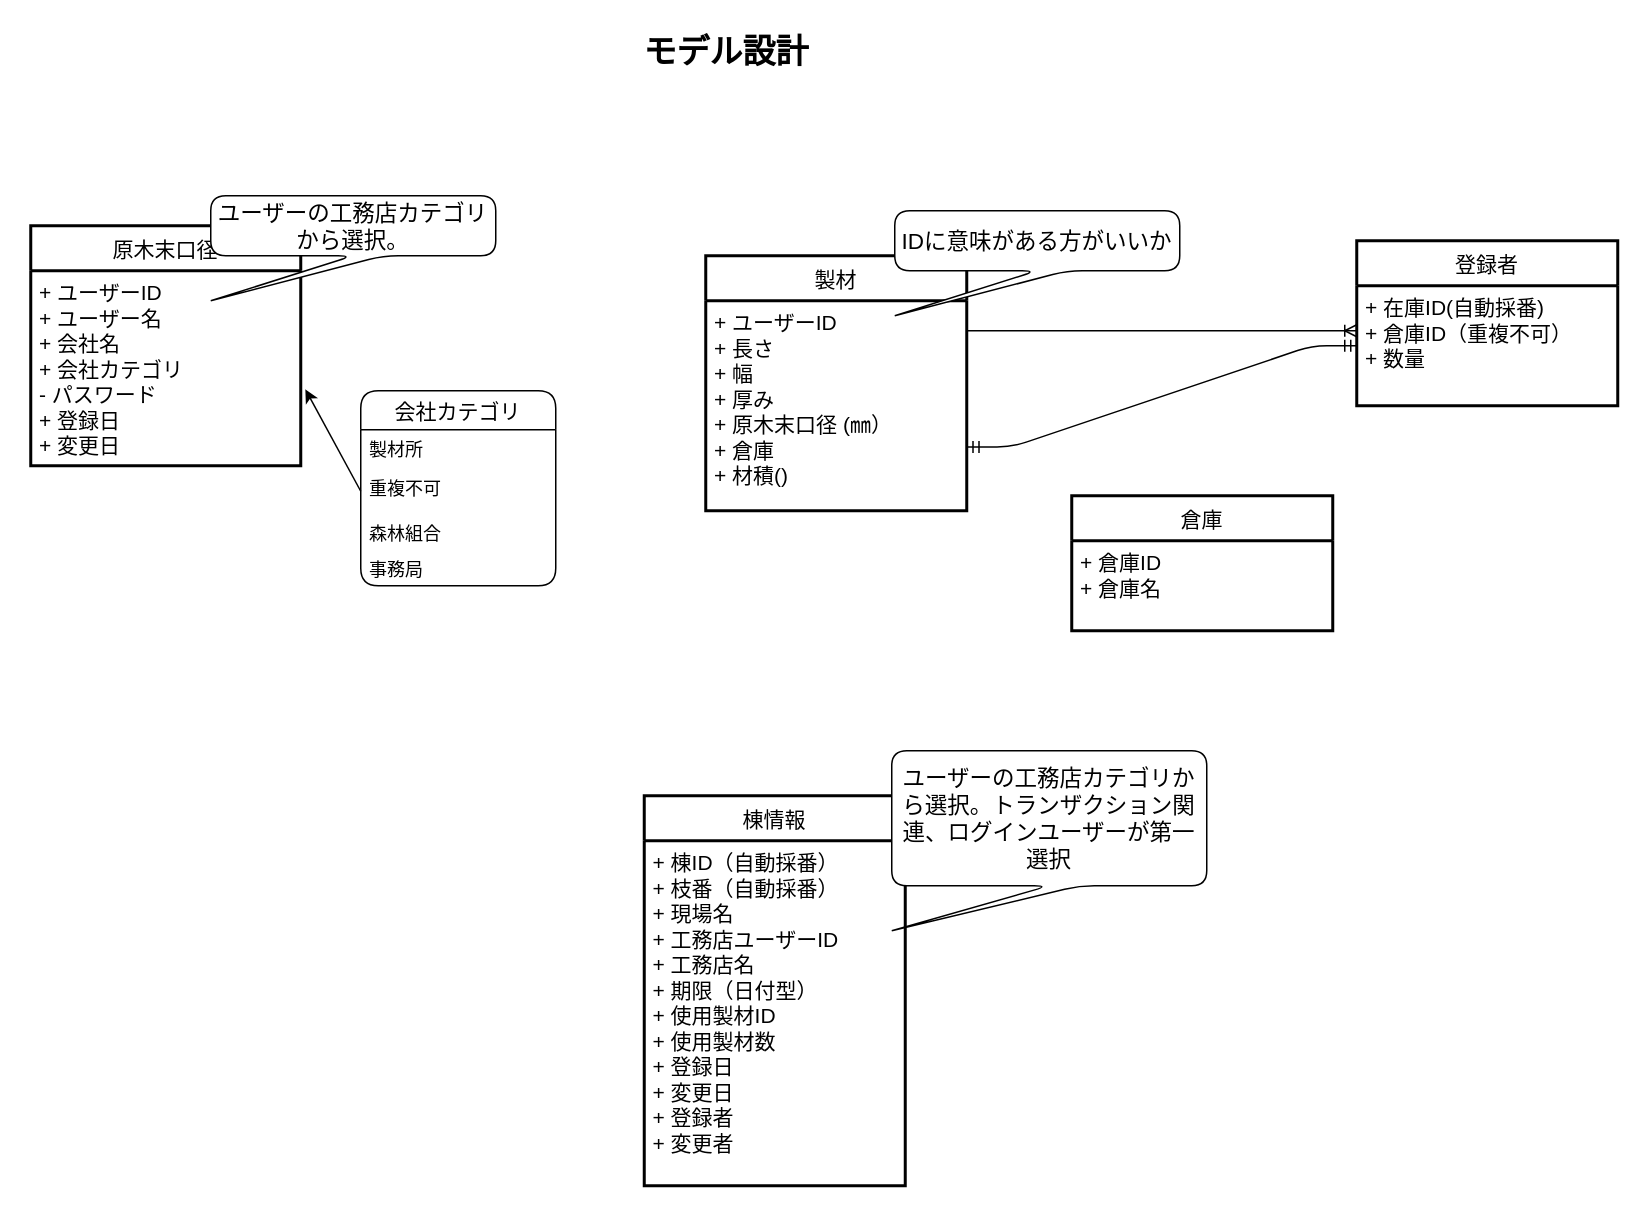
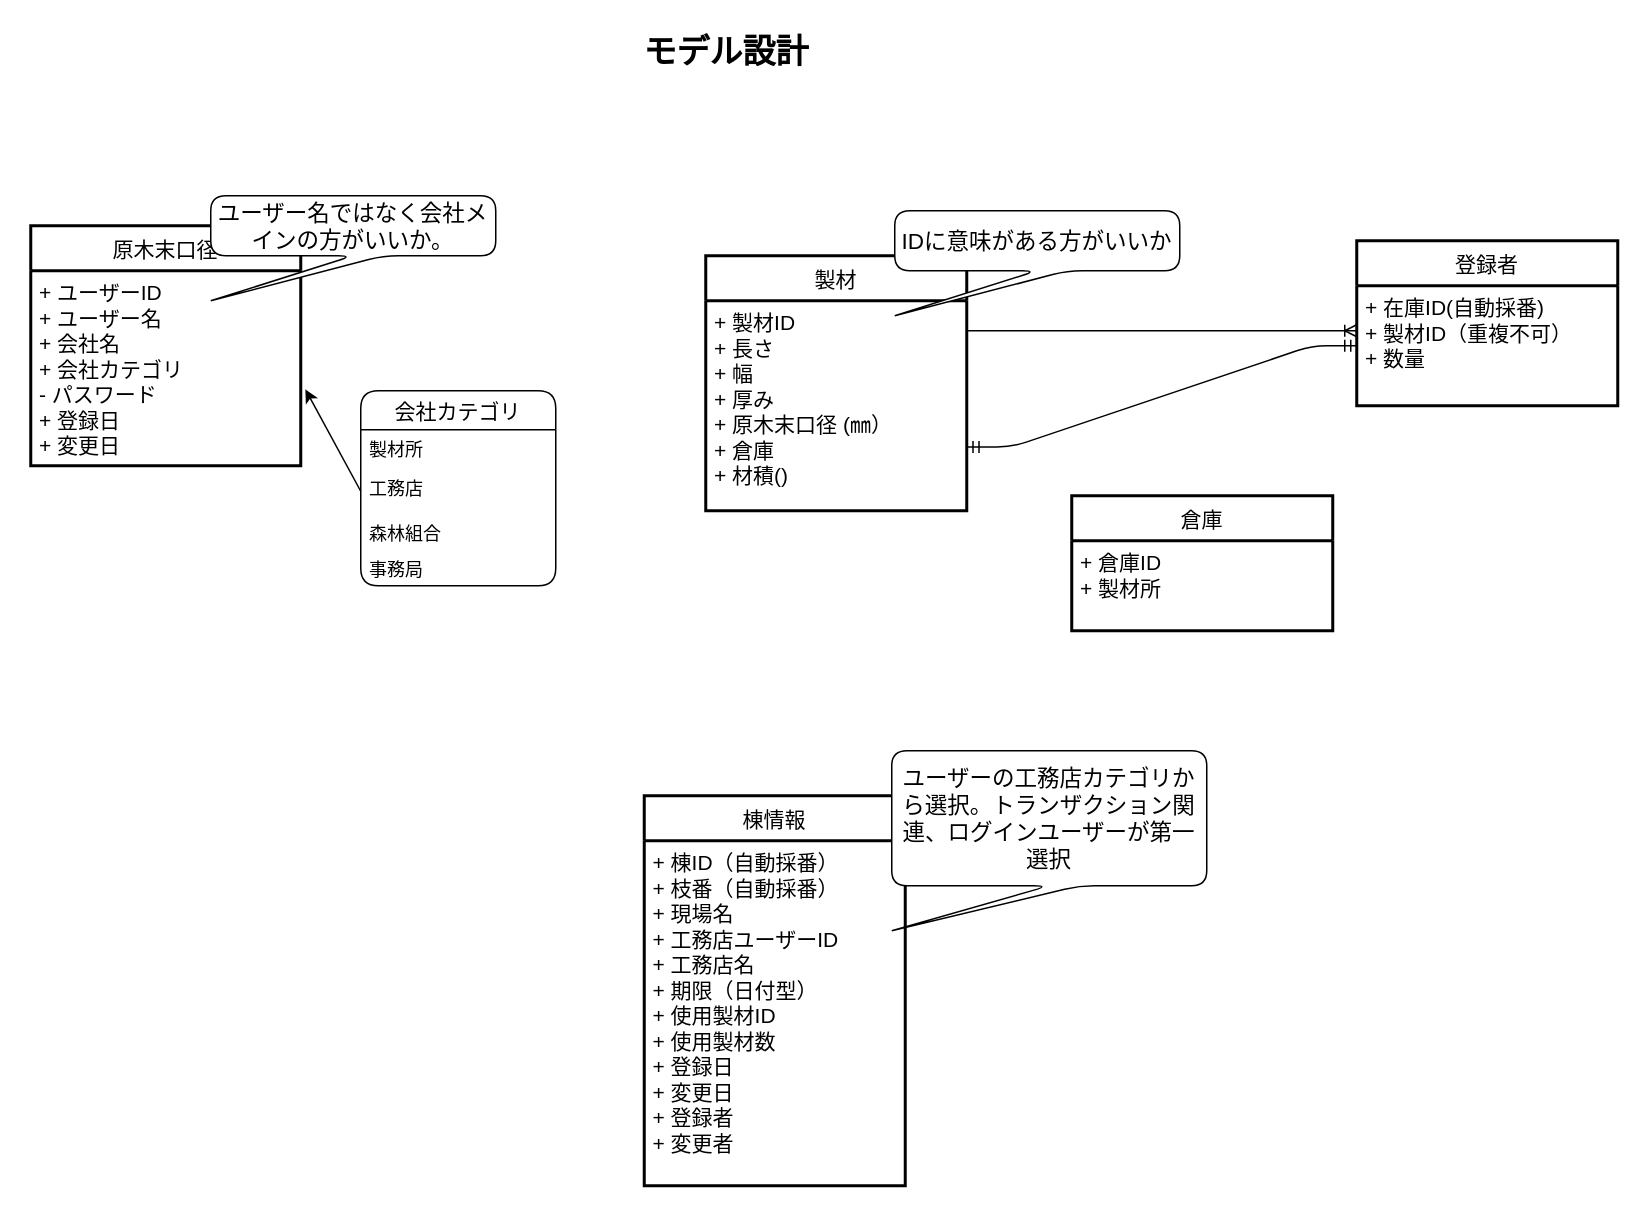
node "ユーザーの工務店カテゴリから選択。": label "ユーザーの工務店カテゴリから選択。" -> "ユーザー名ではなく会社メインの方がいいか。"
node "+ 在庫ID(自動採番) + 倉庫ID（重複不可） + 数量": label "+ 在庫ID(自動採番) + 倉庫ID（重複不可） + 数量" -> "+ 在庫ID(自動採番) + 製材ID（重複不可） + 数量"
node "+ ユーザーID + 長さ + 幅 + 厚み + 原木末口径 (㎜） + 倉庫 + 材積()": label "+ ユーザーID + 長さ + 幅 + 厚み + 原木末口径 (㎜） + 倉庫 + 材積()" -> "+ 製材ID + 長さ + 幅 + 厚み + 原木末口径 (㎜） + 倉庫 + 材積()"
node "重複不可": label "重複不可" -> "工務店"
node "+ 倉庫ID + 倉庫名": label "+ 倉庫ID + 倉庫名" -> "+ 倉庫ID + 製材所"
